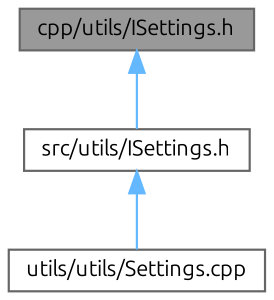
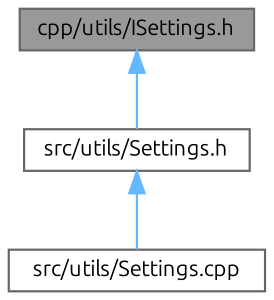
node "src/utils/ISettings.h": label "src/utils/ISettings.h" -> "src/utils/Settings.h"
node "utils/utils/Settings.cpp": label "utils/utils/Settings.cpp" -> "src/utils/Settings.cpp"
